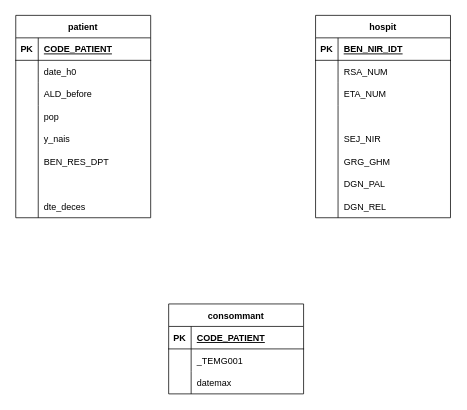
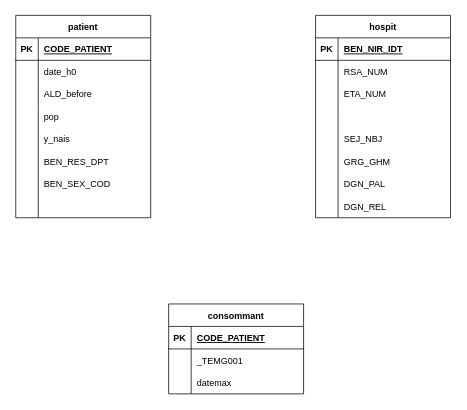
node "SEJ_NIR": label "SEJ_NIR" -> "SEJ_NBJ"
node "BEN_SEX_COD": added
node "dte_deces": removed
